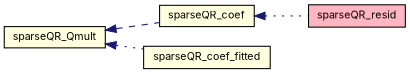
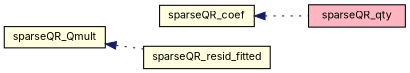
node "sparseQR_resid": label "sparseQR_resid" -> "sparseQR_qty"
edge "sparseQR_coef" -> "sparseQR_Qmult": removed
node "sparseQR_coef_fitted": label "sparseQR_coef_fitted" -> "sparseQR_resid_fitted"
